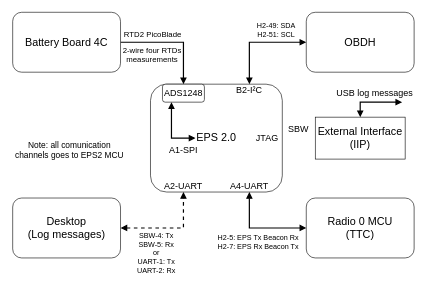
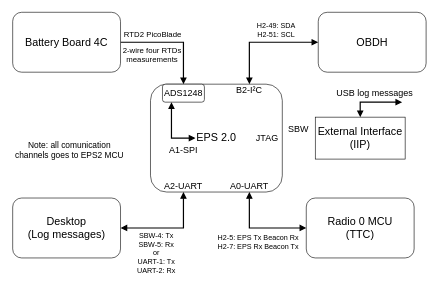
node "OBDH": moved (360, 42) -> (372, 42)
node "A4-UART": label "A4-UART" -> "A0-UART"
edge "EPS 2.0" -- "Desktop (Log messages)": style dashed -> solid
